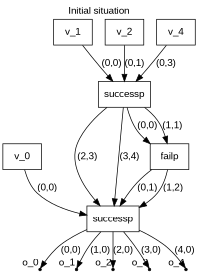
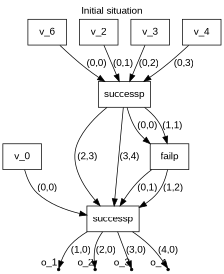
node "v_1": label "v_1" -> "v_6"
node "v_3": added
node "o_0": removed
